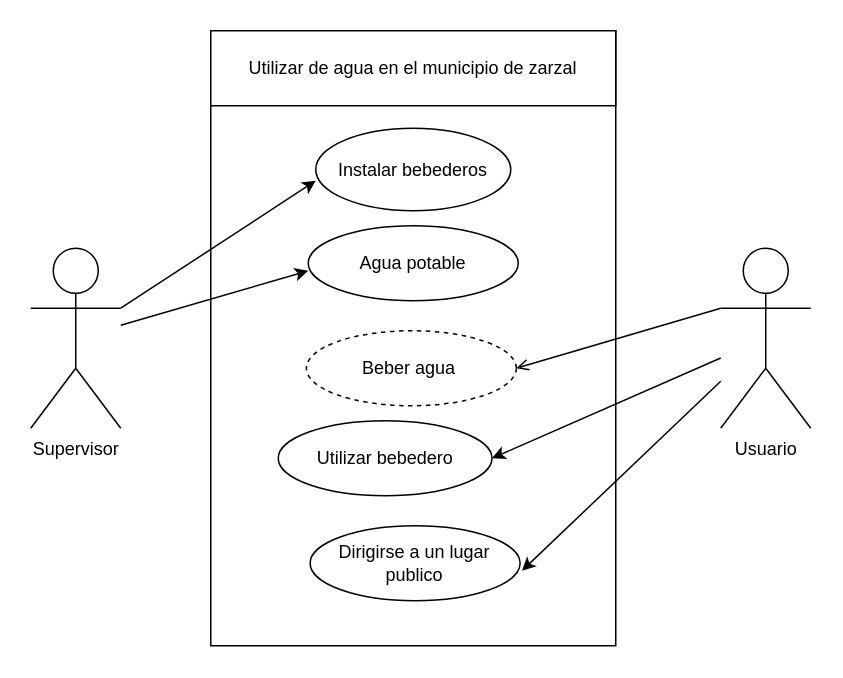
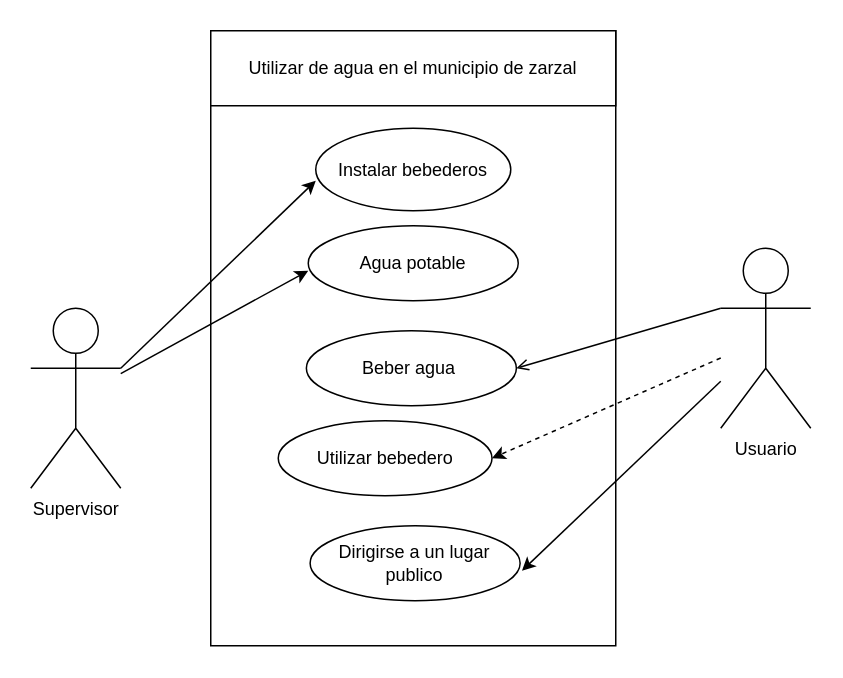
node "Supervisor": moved (76, 338) -> (76, 398)
node "Beber agua": style dashed -> solid
edge "Usuario" -> "Utilizar bebedero": style solid -> dashed
